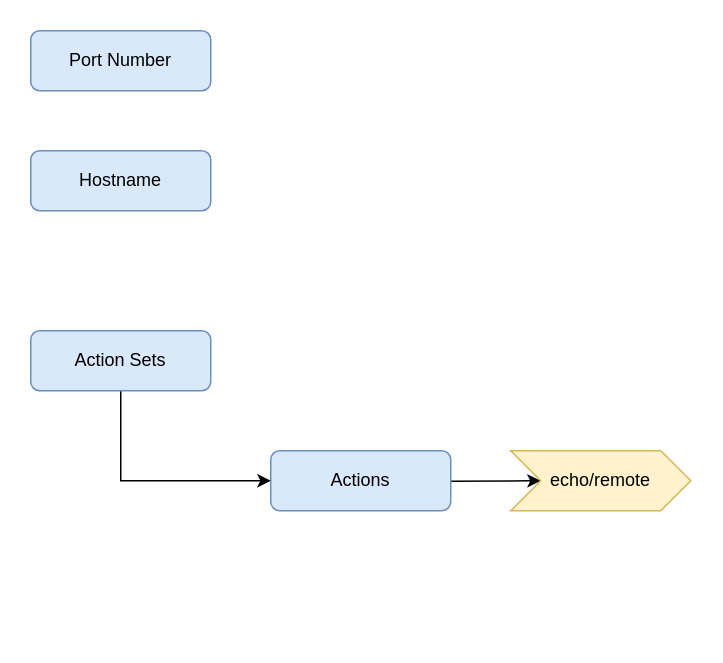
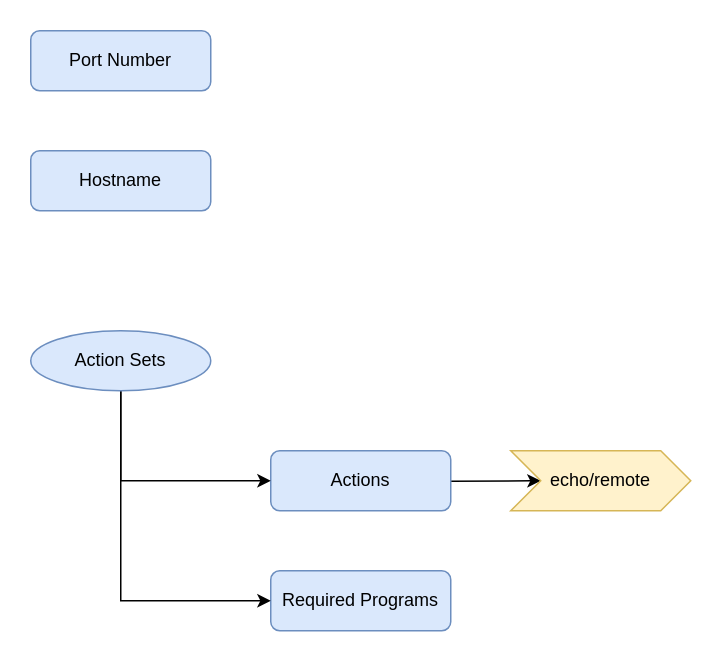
node "Action Sets": shape rounded rectangle -> ellipse
edge "Action Sets" -> "Required Programs": added
node "Required Programs": added
